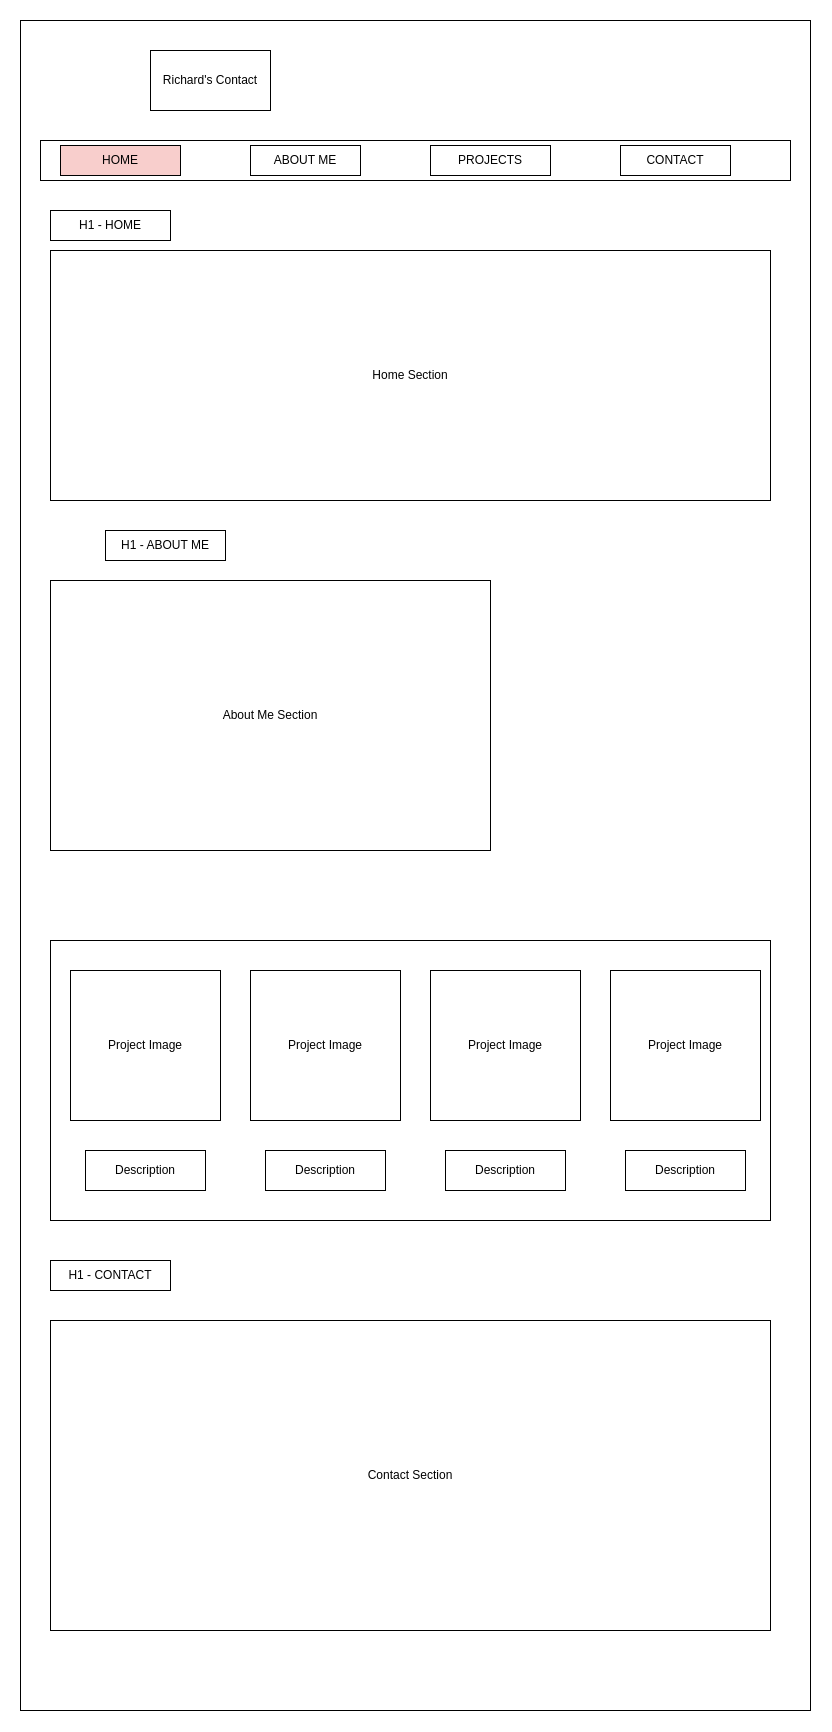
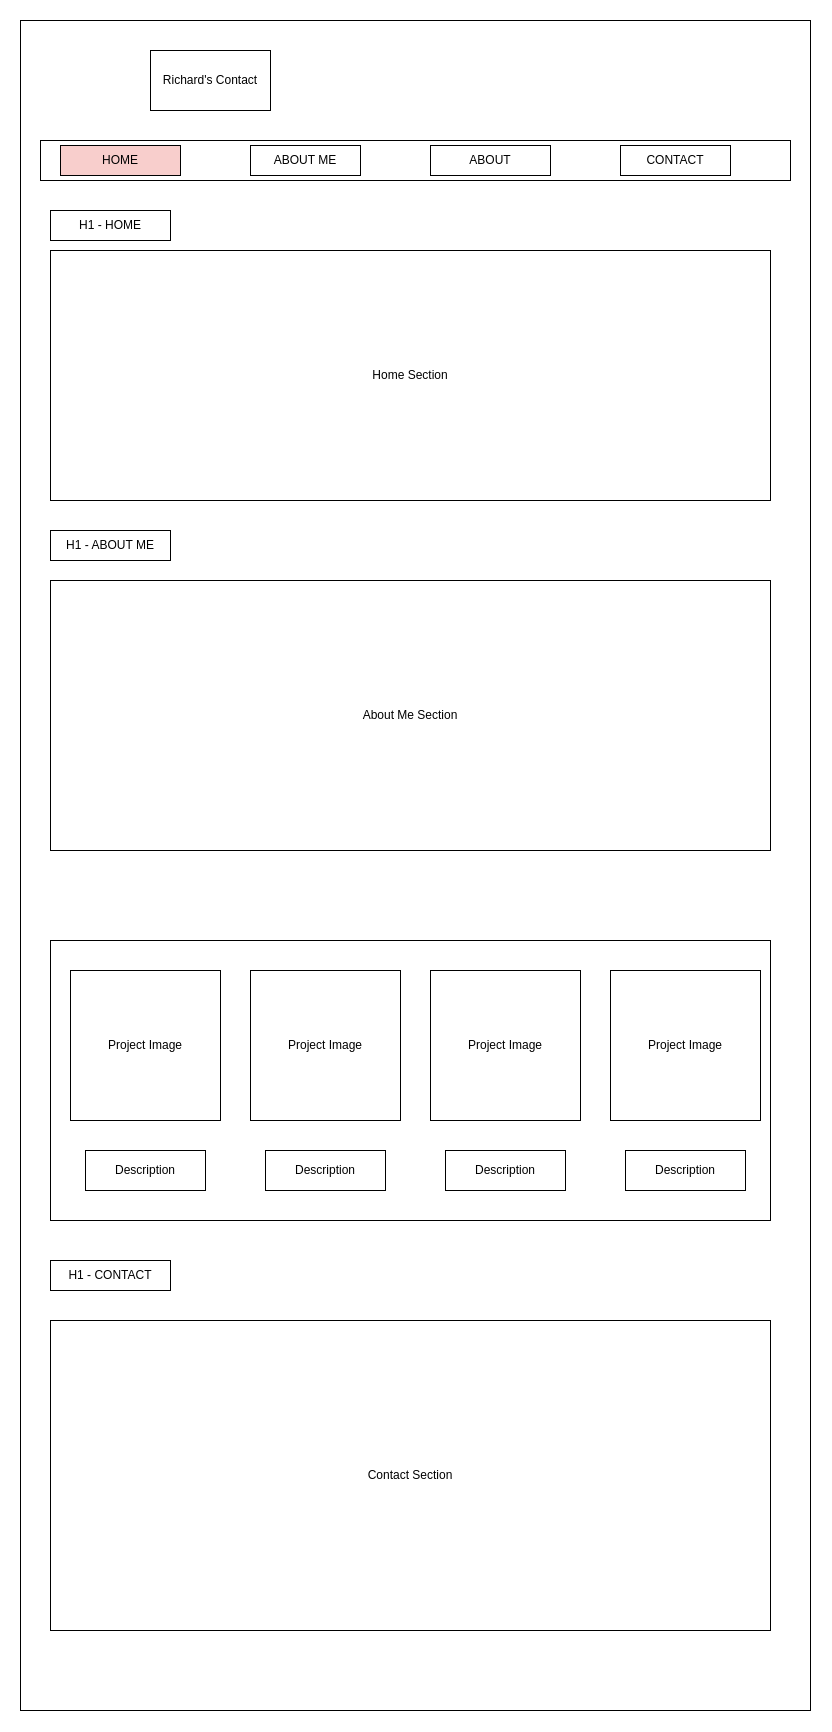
node "PROJECTS": label "PROJECTS" -> "ABOUT"
node "H1 - ABOUT ME": moved (166, 546) -> (111, 546)
node "About Me Section": size 440x270 -> 720x270
